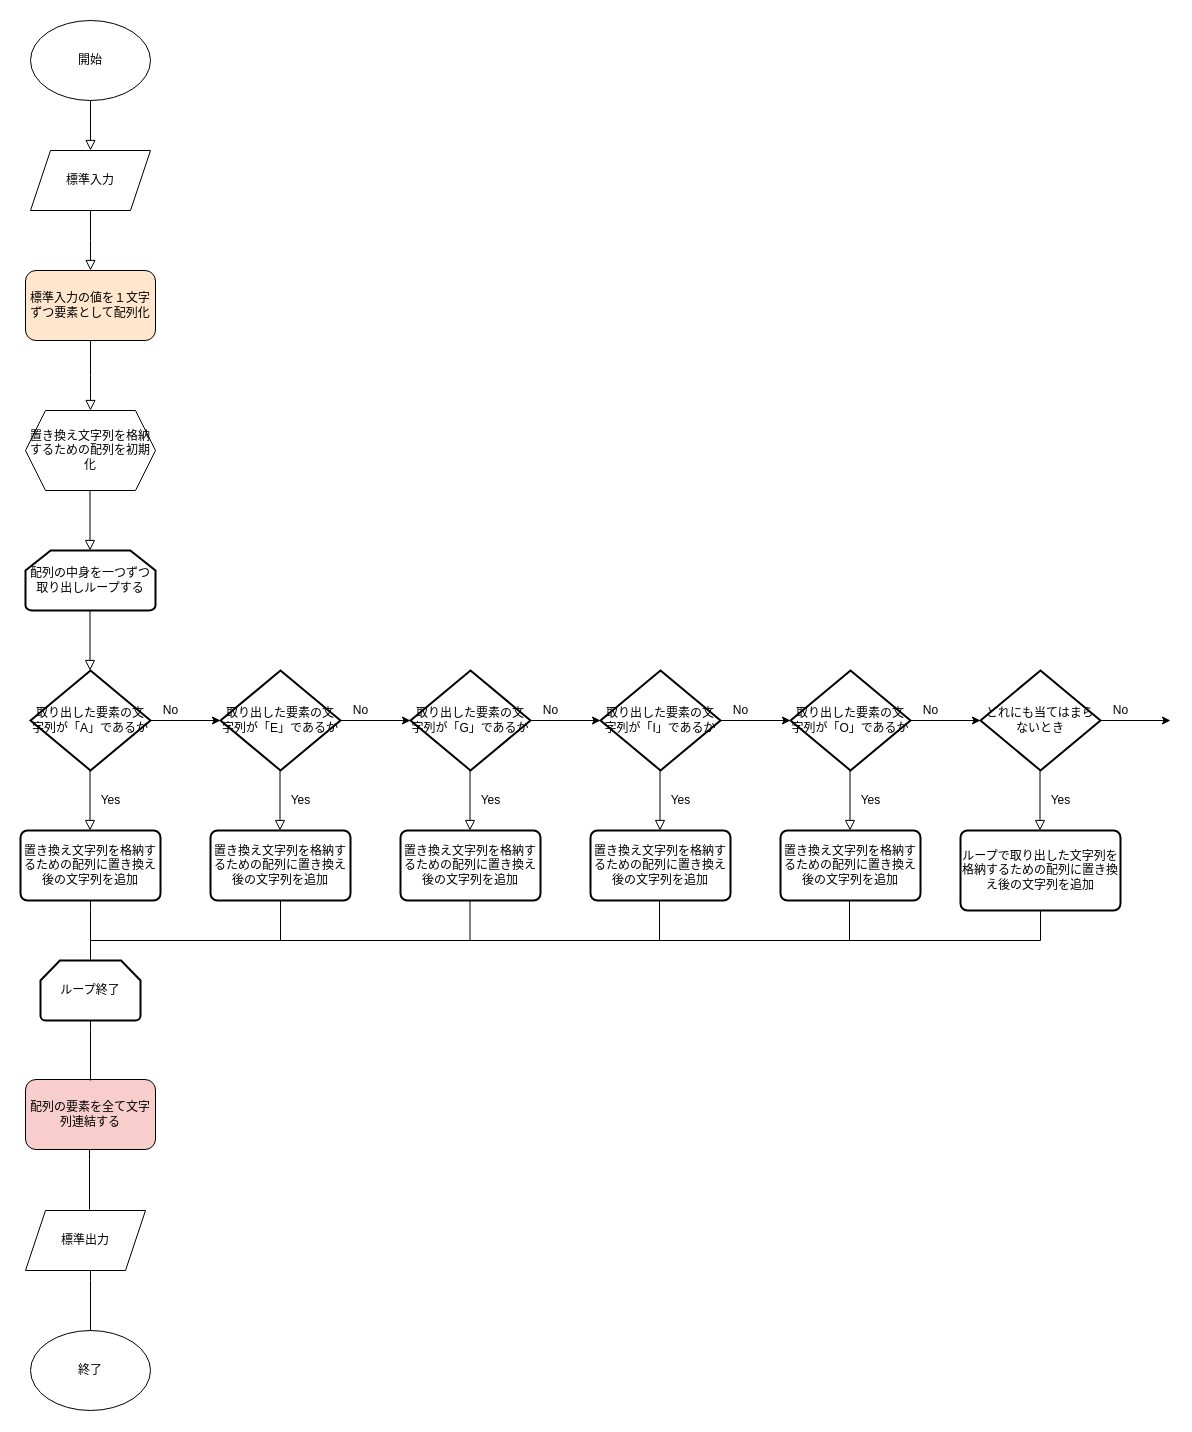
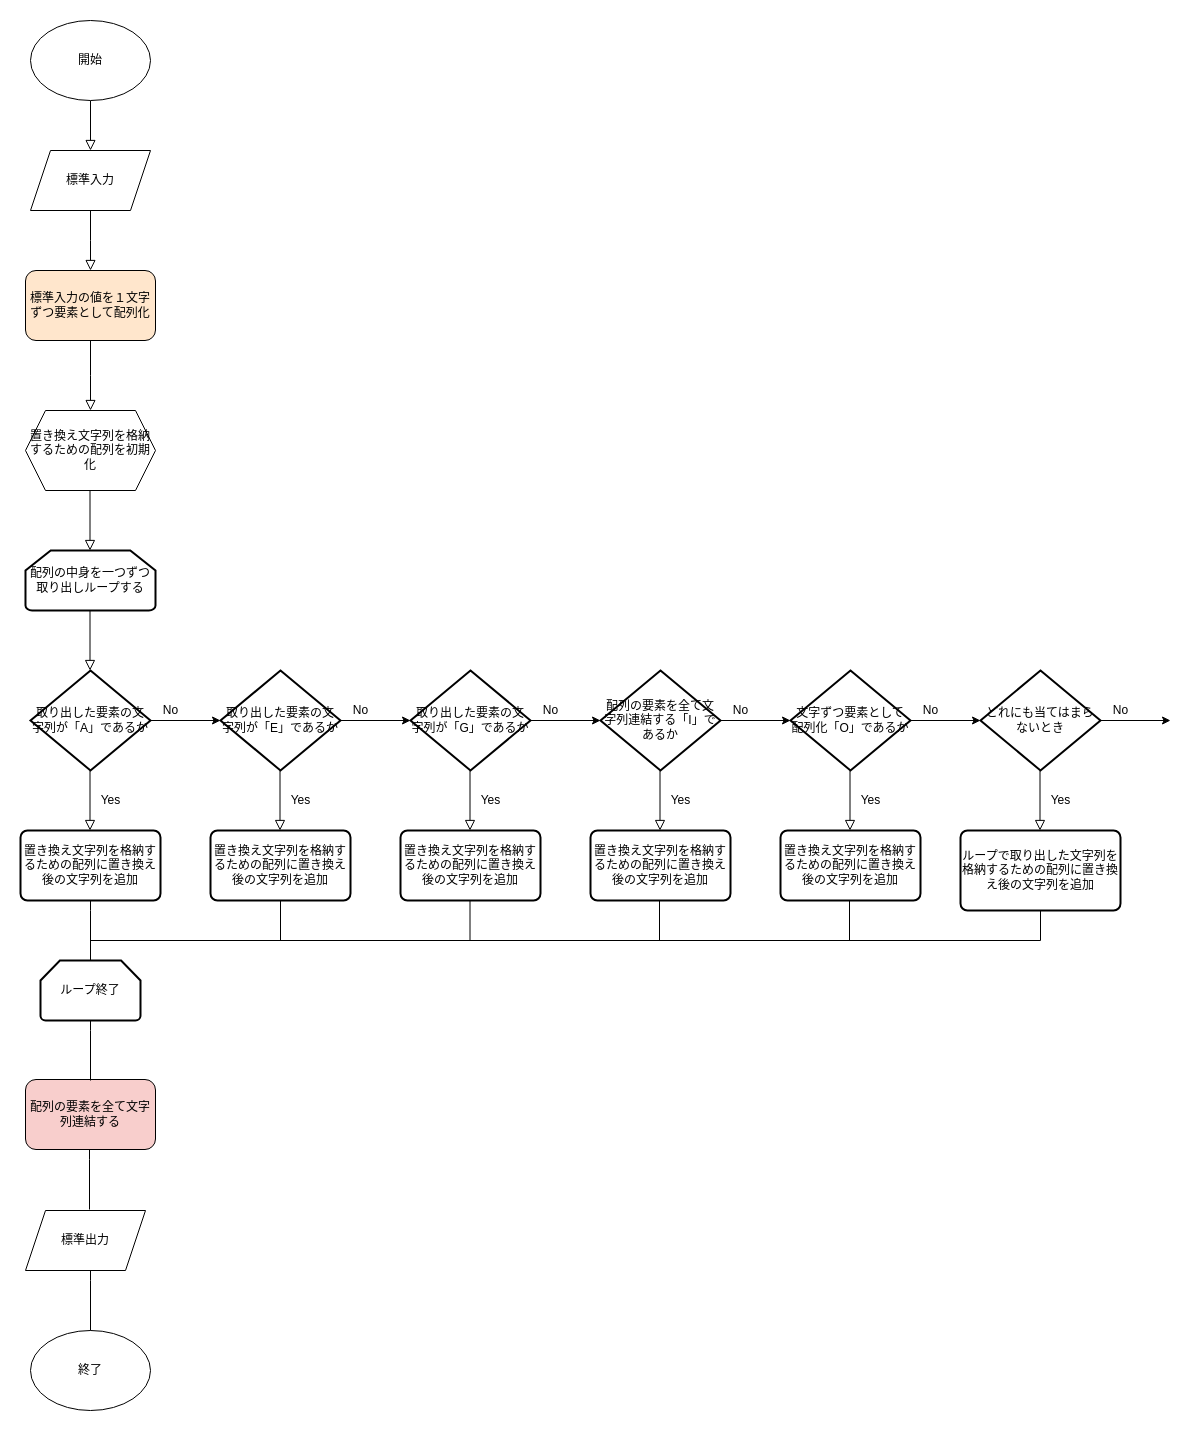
node "取り出した要素の文字列が「I」であるか": label "取り出した要素の文字列が「I」であるか" -> "配列の要素を全て文字列連結する「I」であるか"
node "取り出した要素の文字列が「O」であるか": label "取り出した要素の文字列が「O」であるか" -> "文字ずつ要素として配列化「O」であるか"
